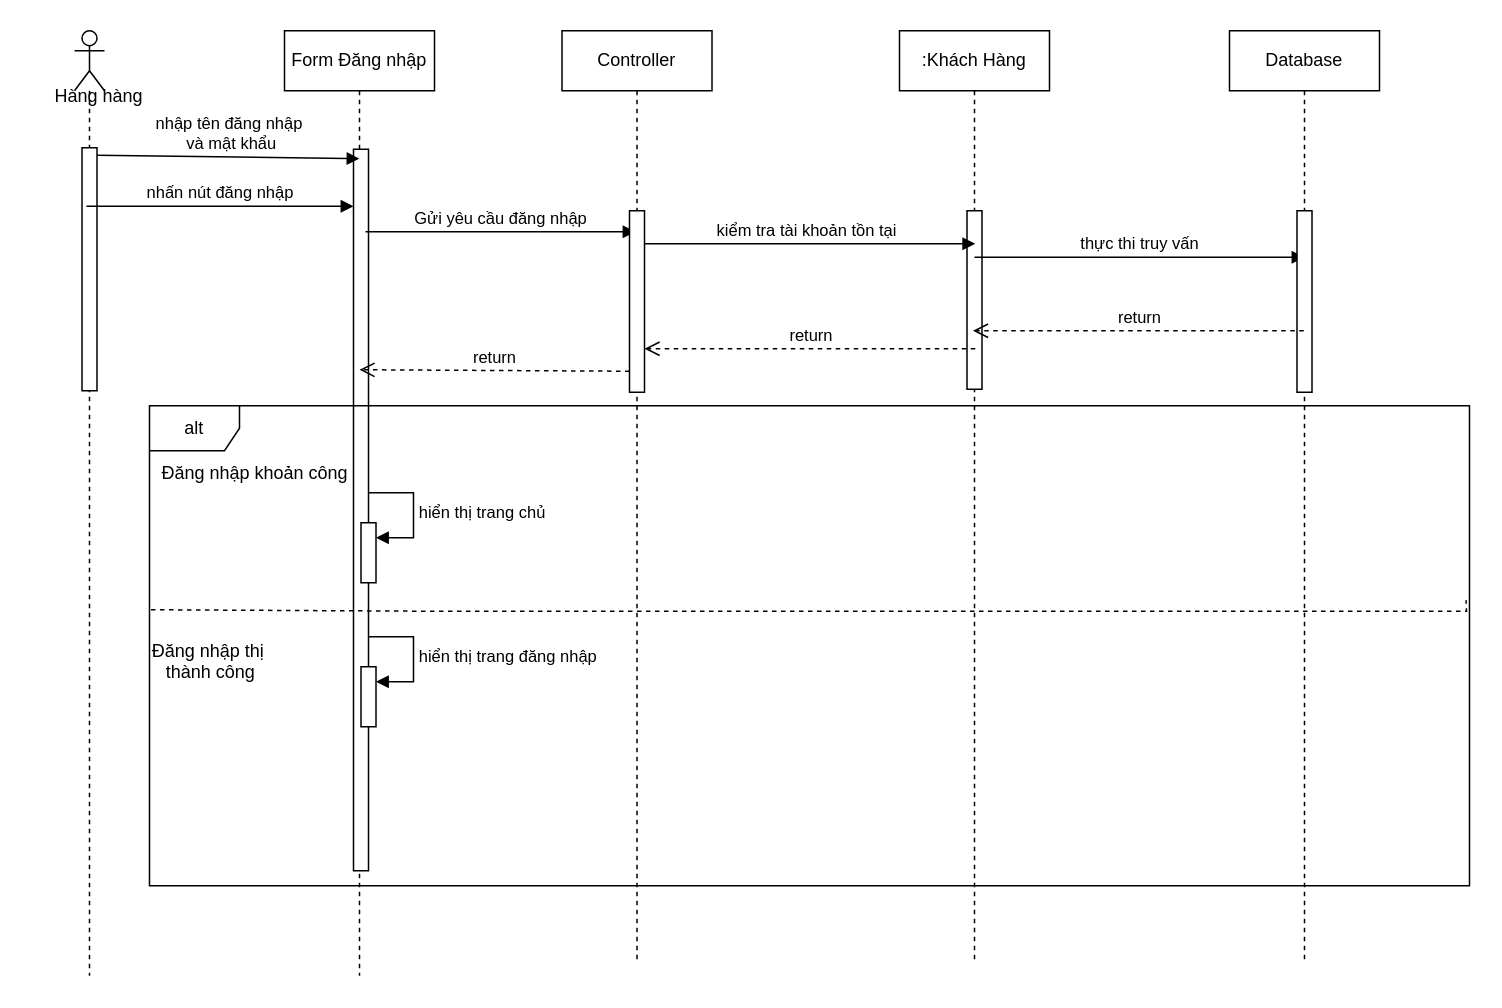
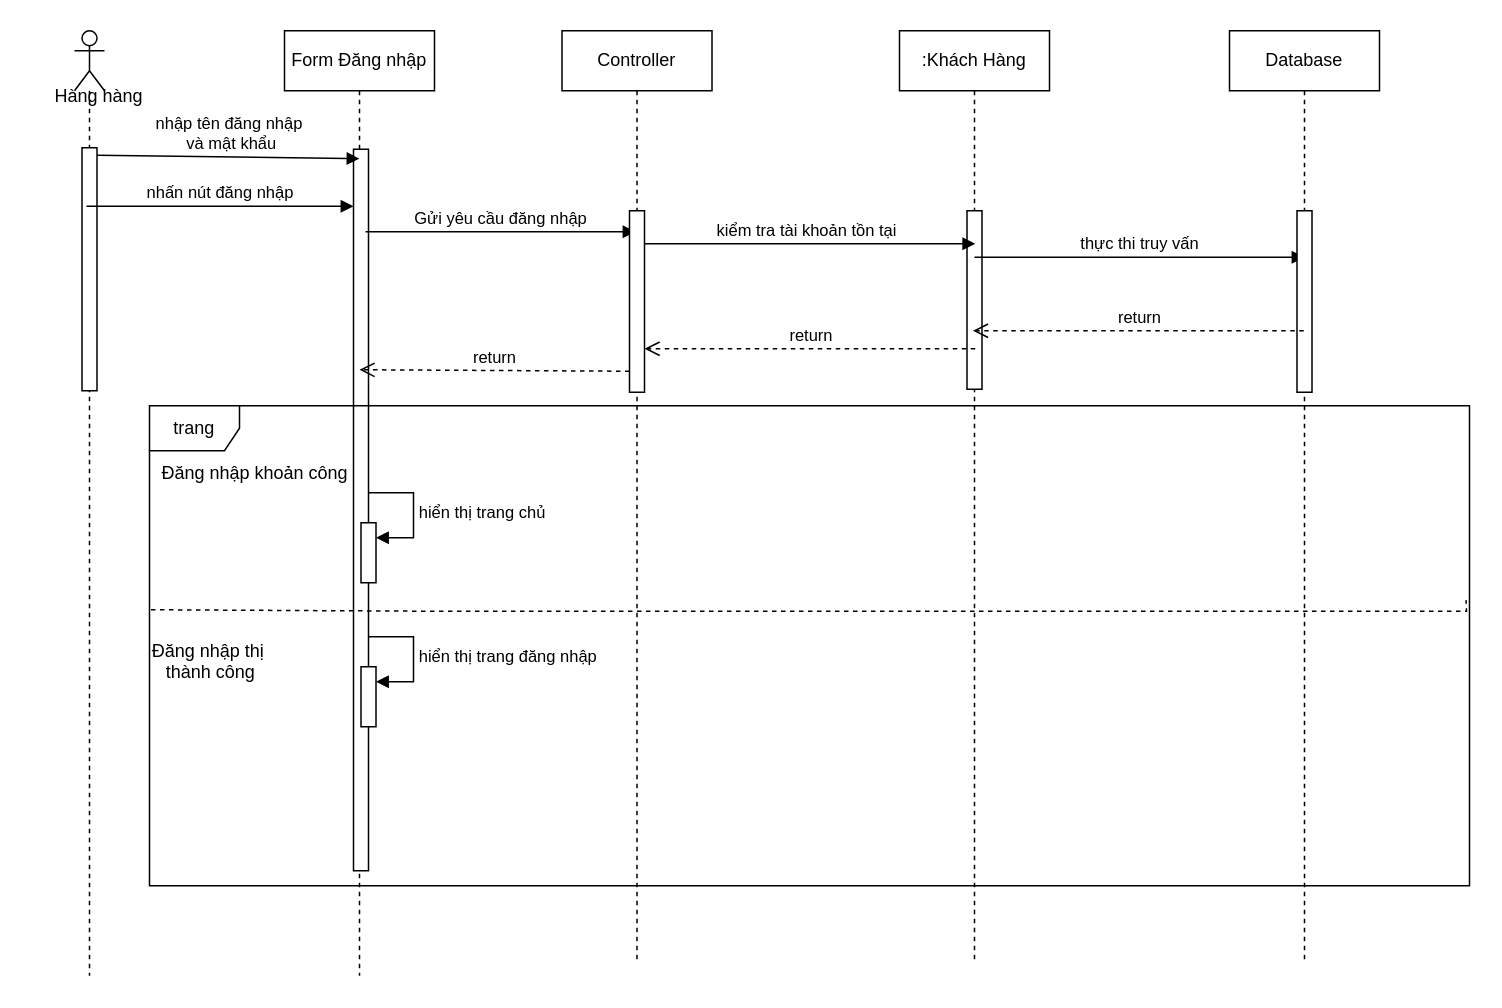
node "alt": label "alt" -> "trang"
